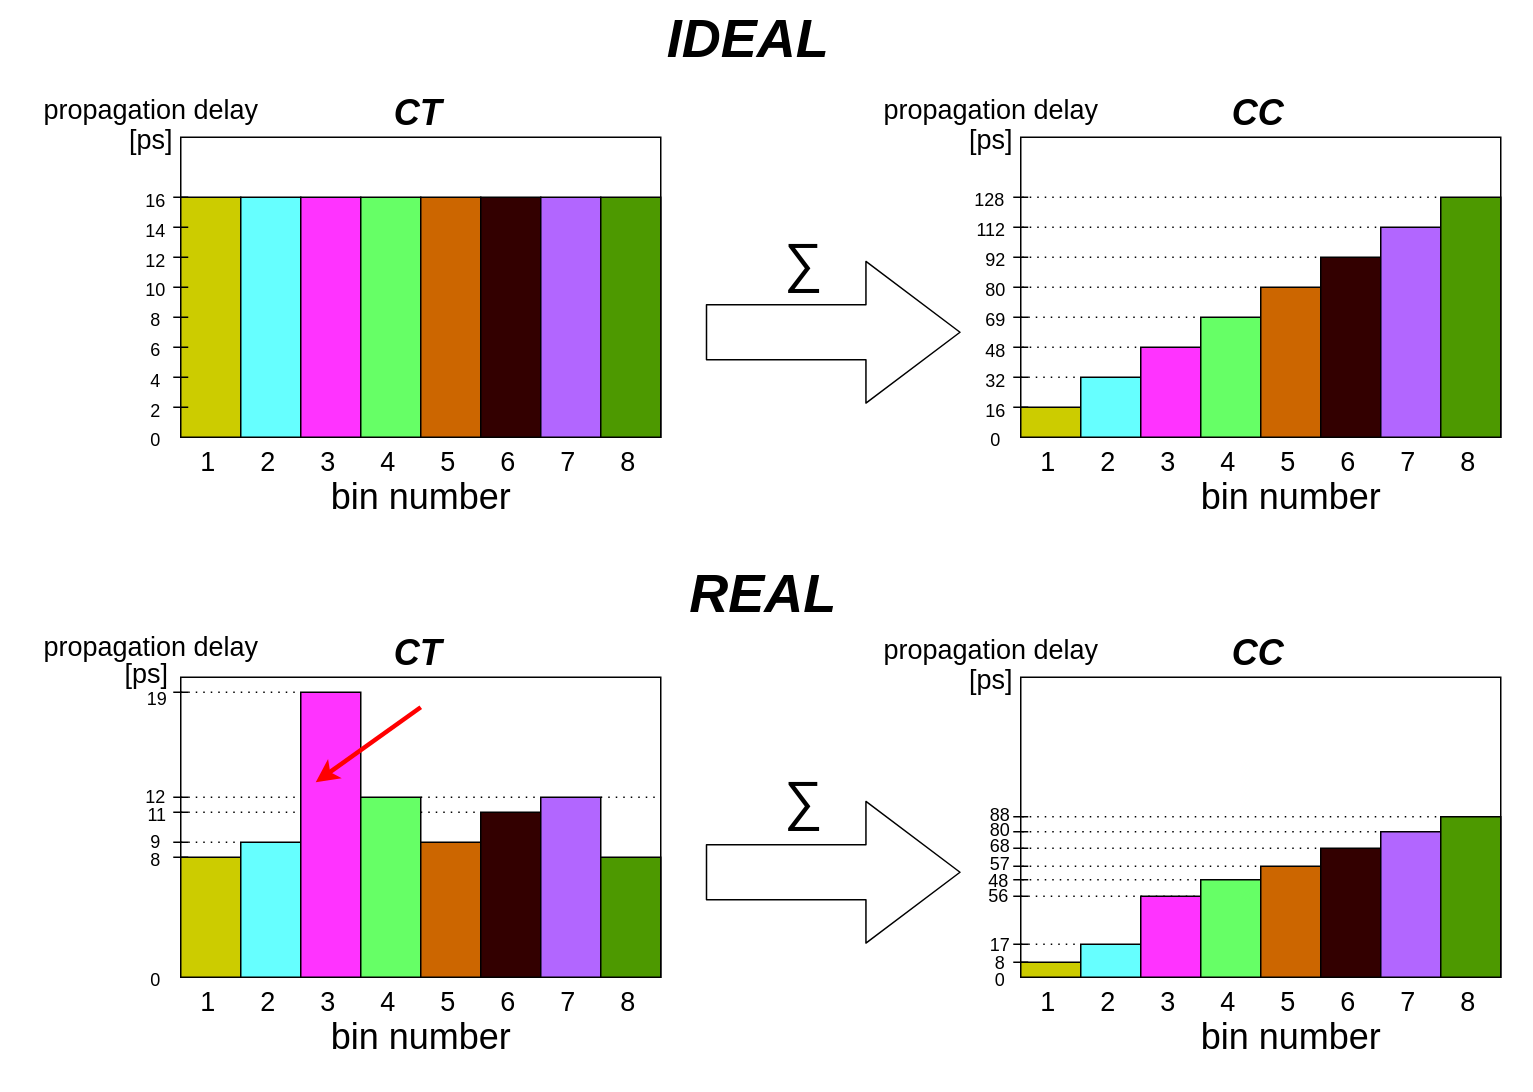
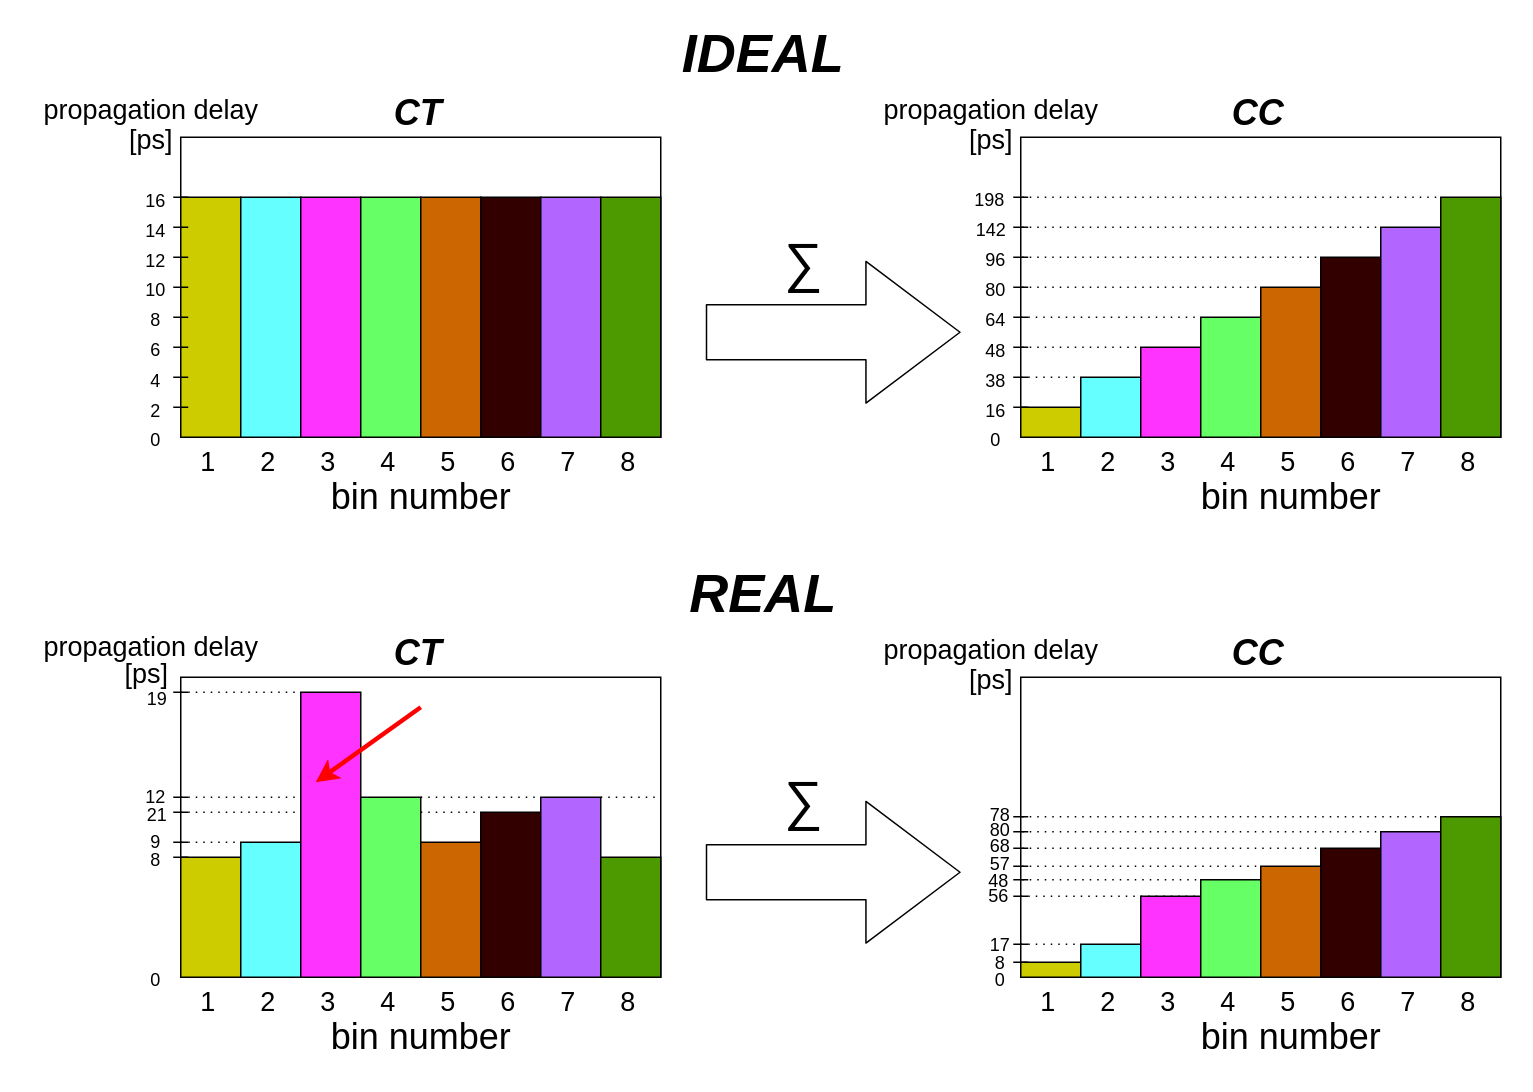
node "IDEAL": moved (748, 38) -> (763, 53)
node "128": label "128" -> "198"
node "112": label "112" -> "142"
node "92": label "92" -> "96"
node "69": label "69" -> "64"
node "32": label "32" -> "38"
node "11": label "11" -> "21"
node "88": label "88" -> "78"
